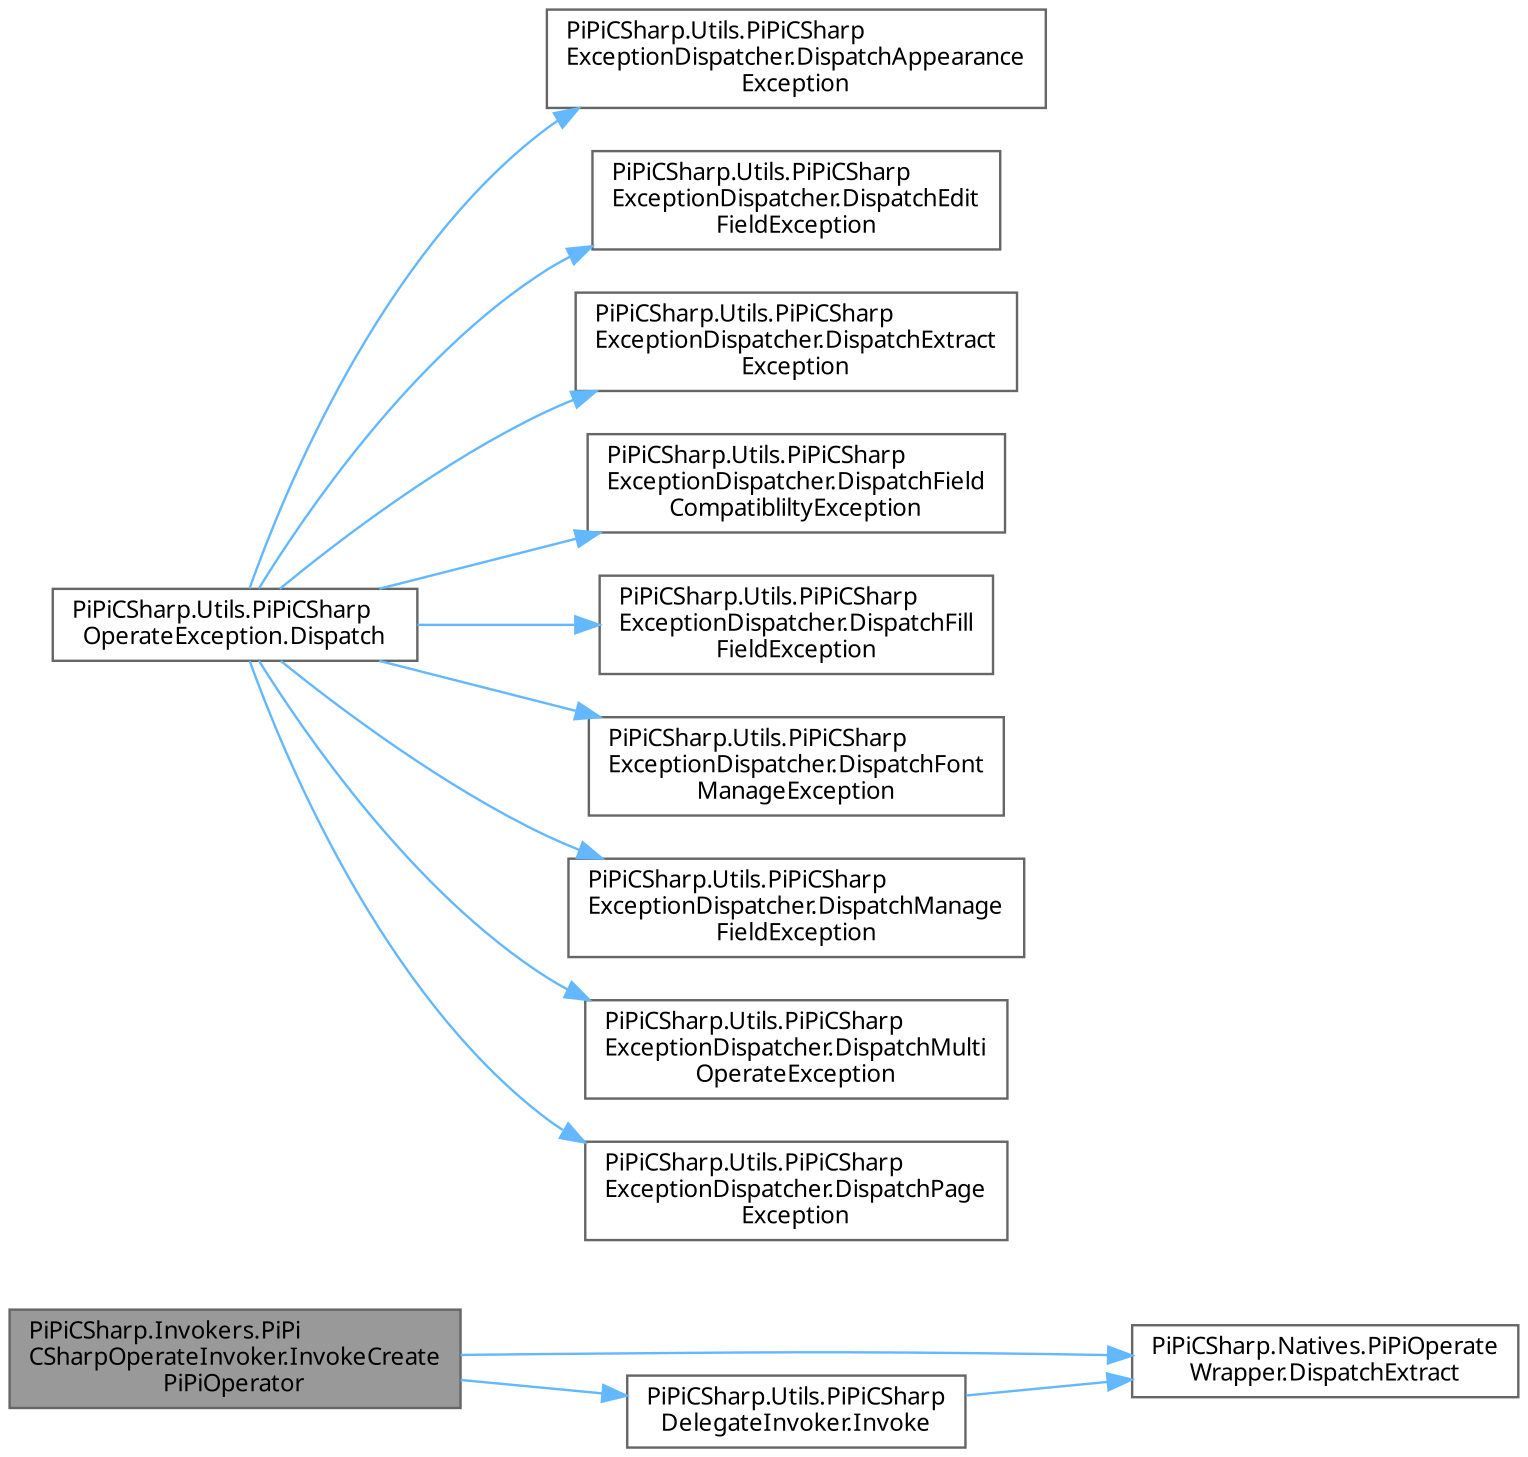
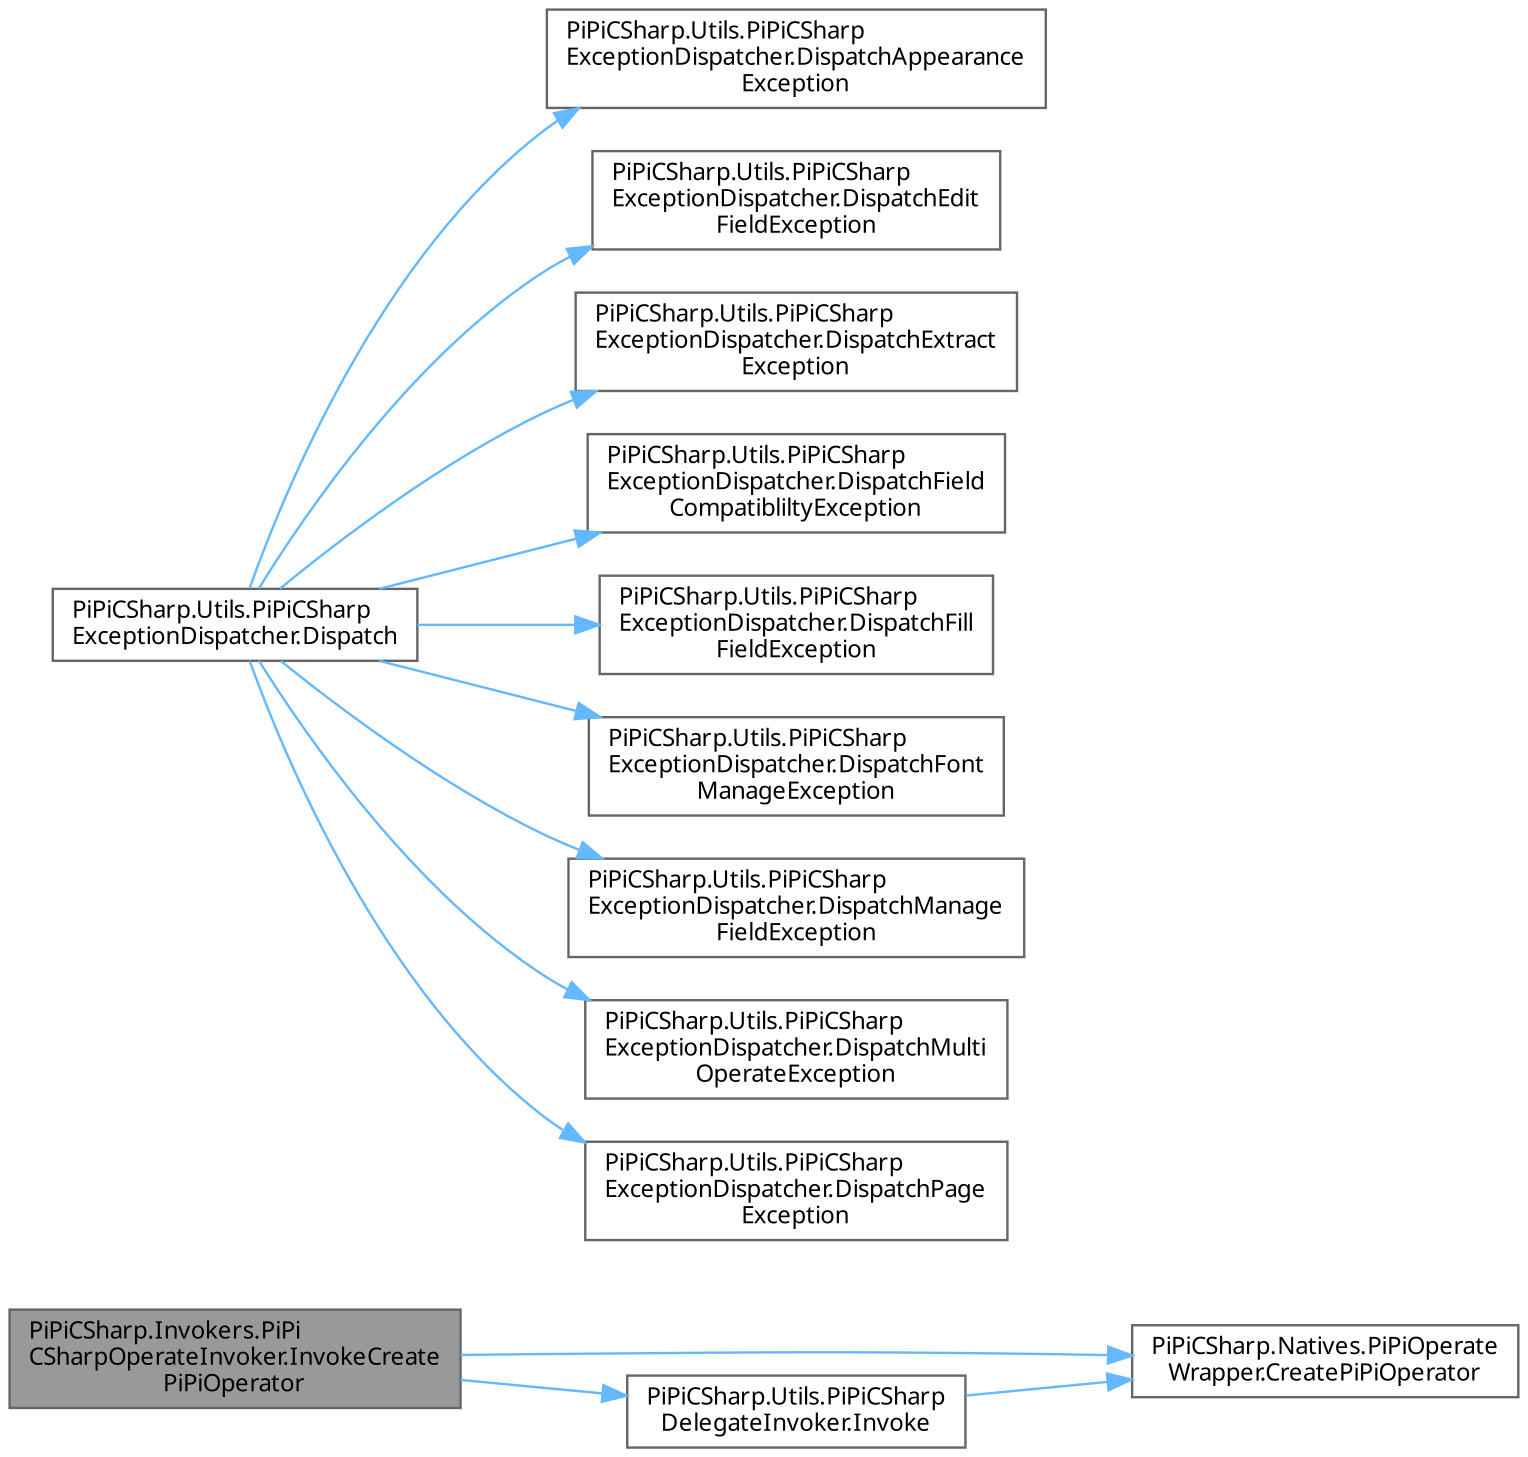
node "PiPiCSharp.Utils.PiPiCSharp OperateException.Dispatch": label "PiPiCSharp.Utils.PiPiCSharp OperateException.Dispatch" -> "PiPiCSharp.Utils.PiPiCSharp ExceptionDispatcher.Dispatch"
node "PiPiCSharp.Natives.PiPiOperate Wrapper.DispatchExtract": label "PiPiCSharp.Natives.PiPiOperate Wrapper.DispatchExtract" -> "PiPiCSharp.Natives.PiPiOperate Wrapper.CreatePiPiOperator"
